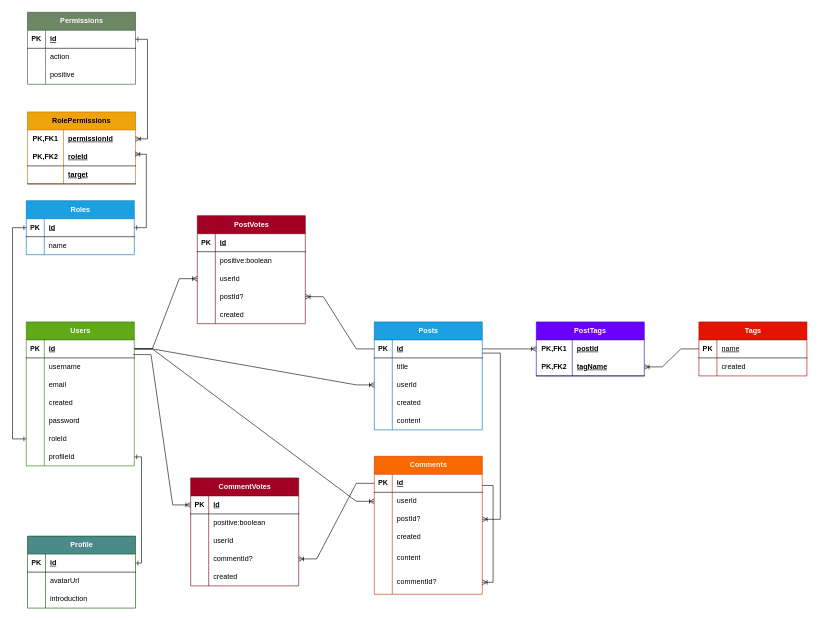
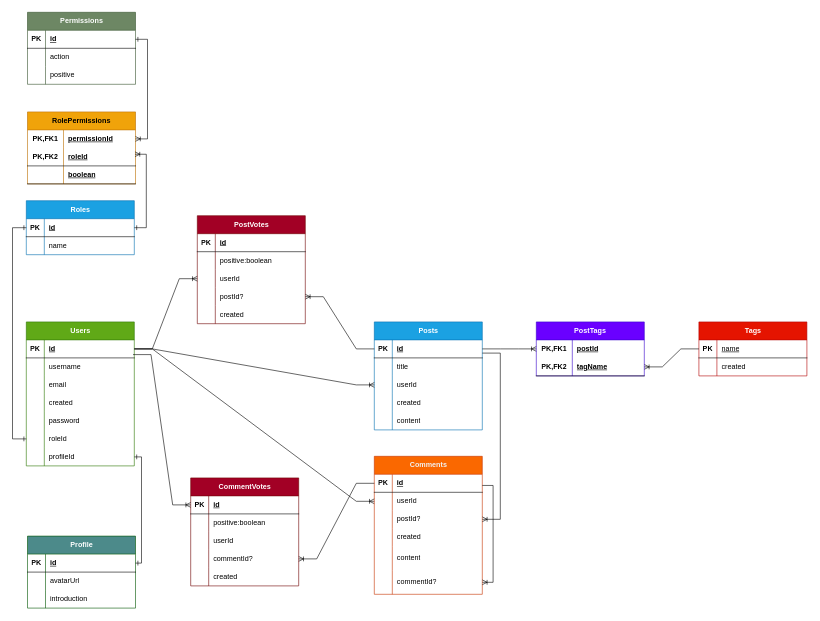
node "target": label "target" -> "boolean"
